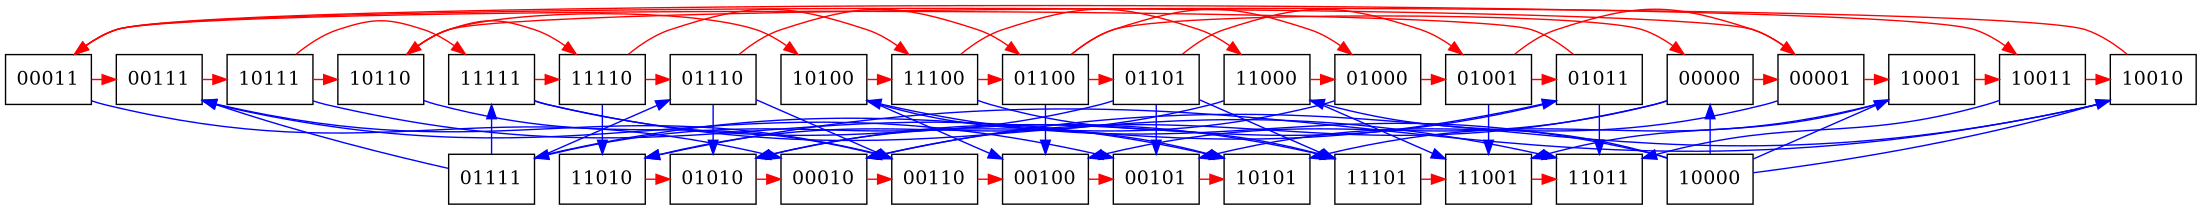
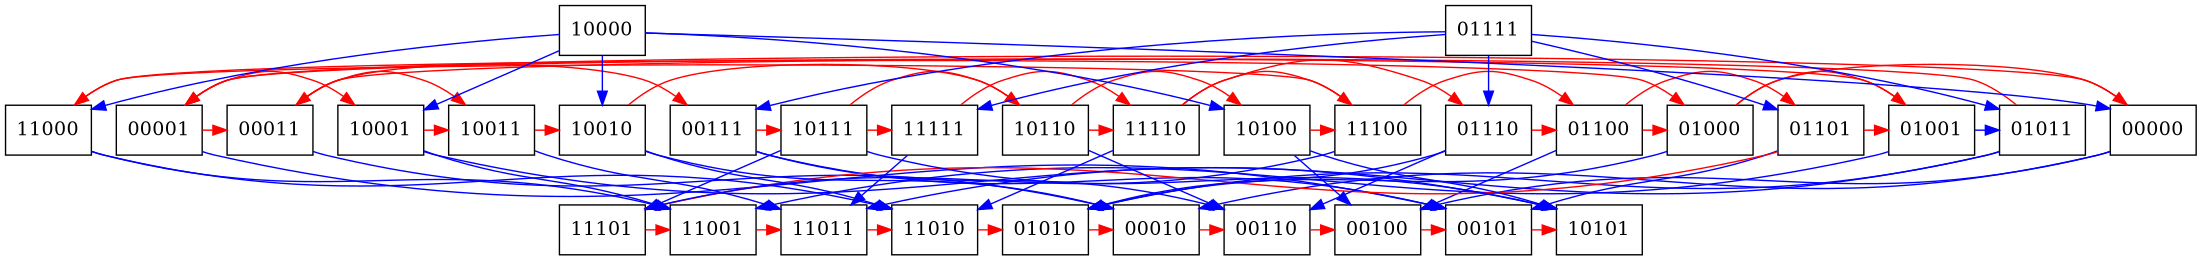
edge "01100" -> "00000": now "01000" -> "00000"
edge "01001" -> "01011": color red -> blue
edge "01101" -> "11101": color blue -> red
edge "00110" -> "00111": reversed
edge "01101" -> "01111": reversed
edge "11111" -> "11101": now "10111" -> "11101"
edge "11011" -> "11010": added
